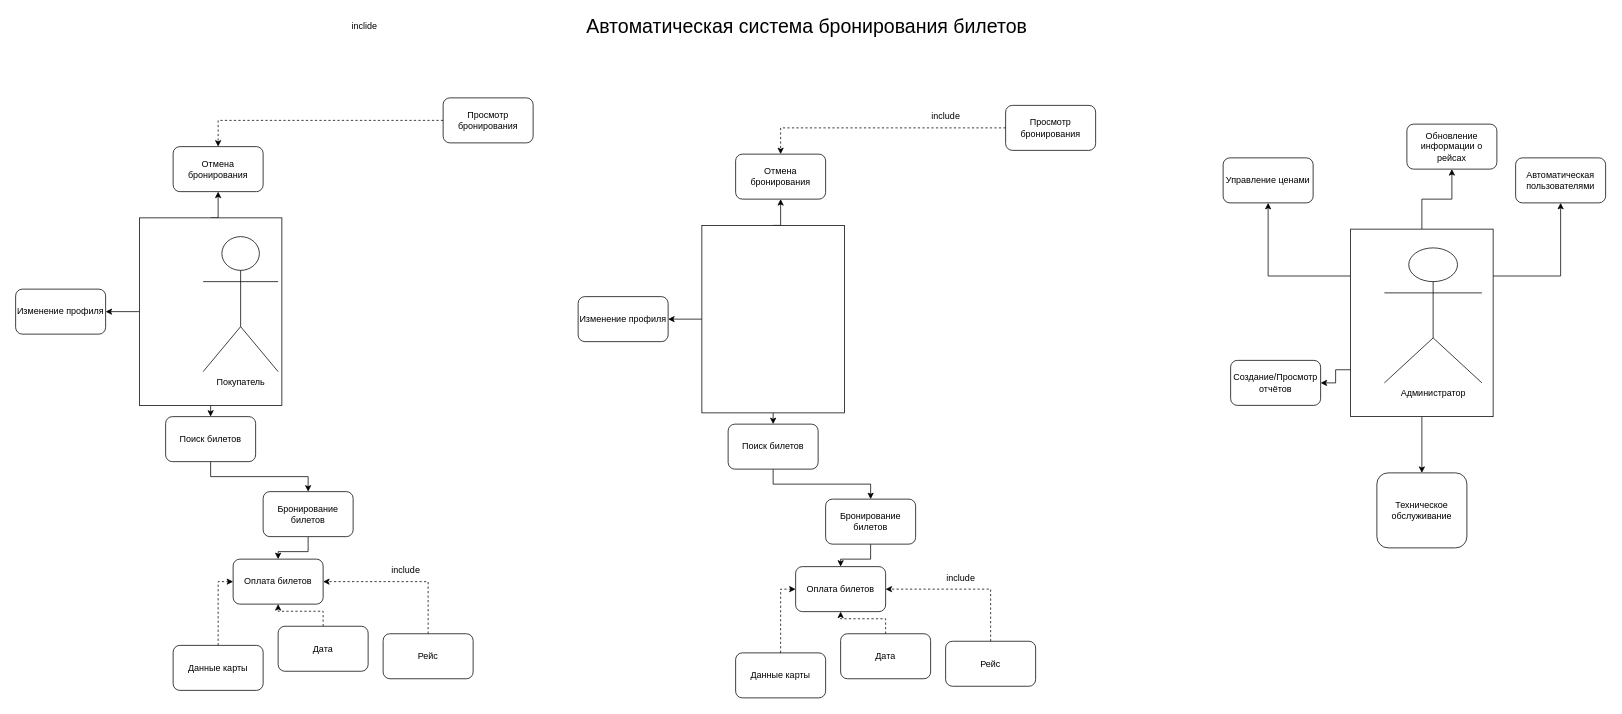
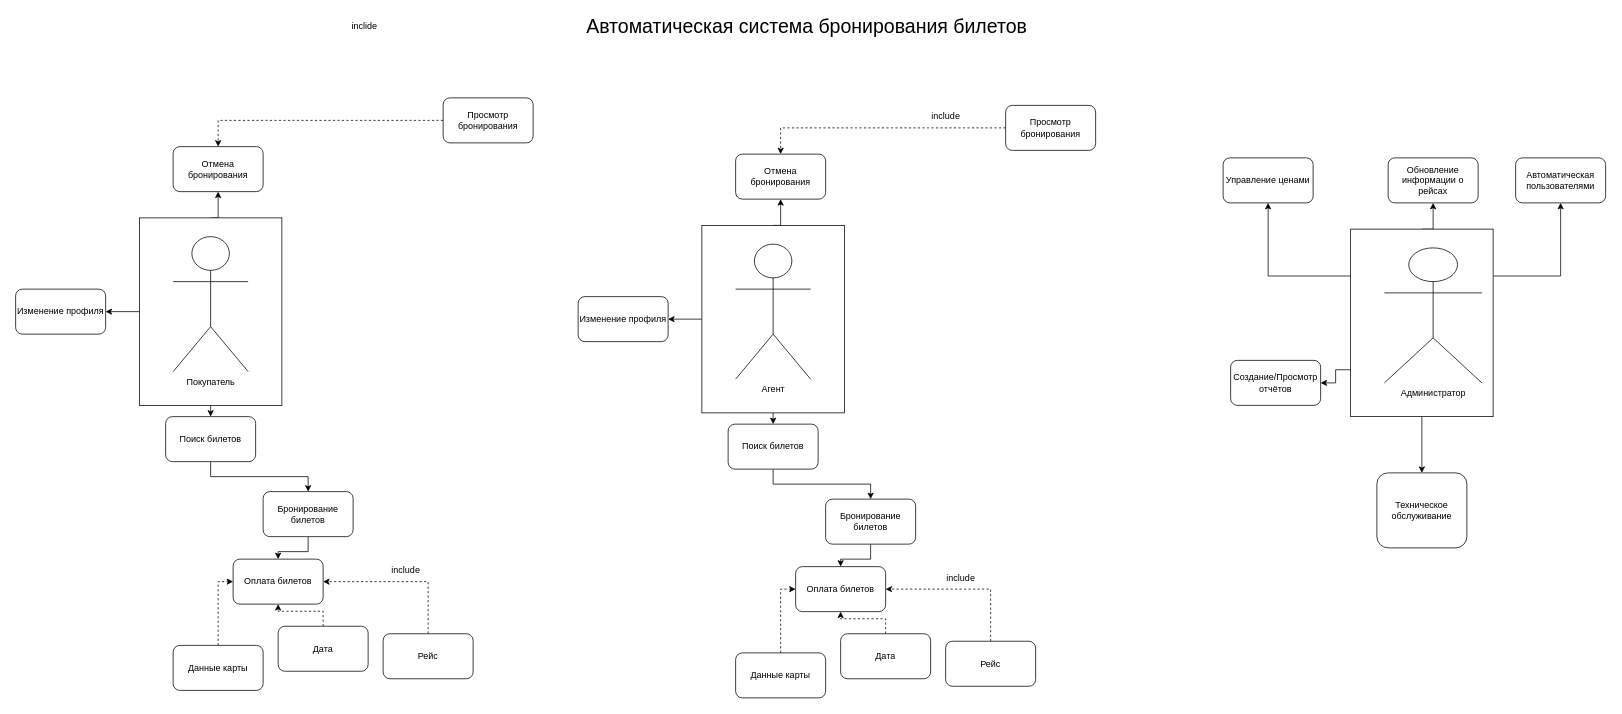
node "Обновление информации о рейсах": moved (1452, 147) -> (1433, 180)
node "Покупатель": moved (240, 304) -> (210, 304)
node "Агент": added
